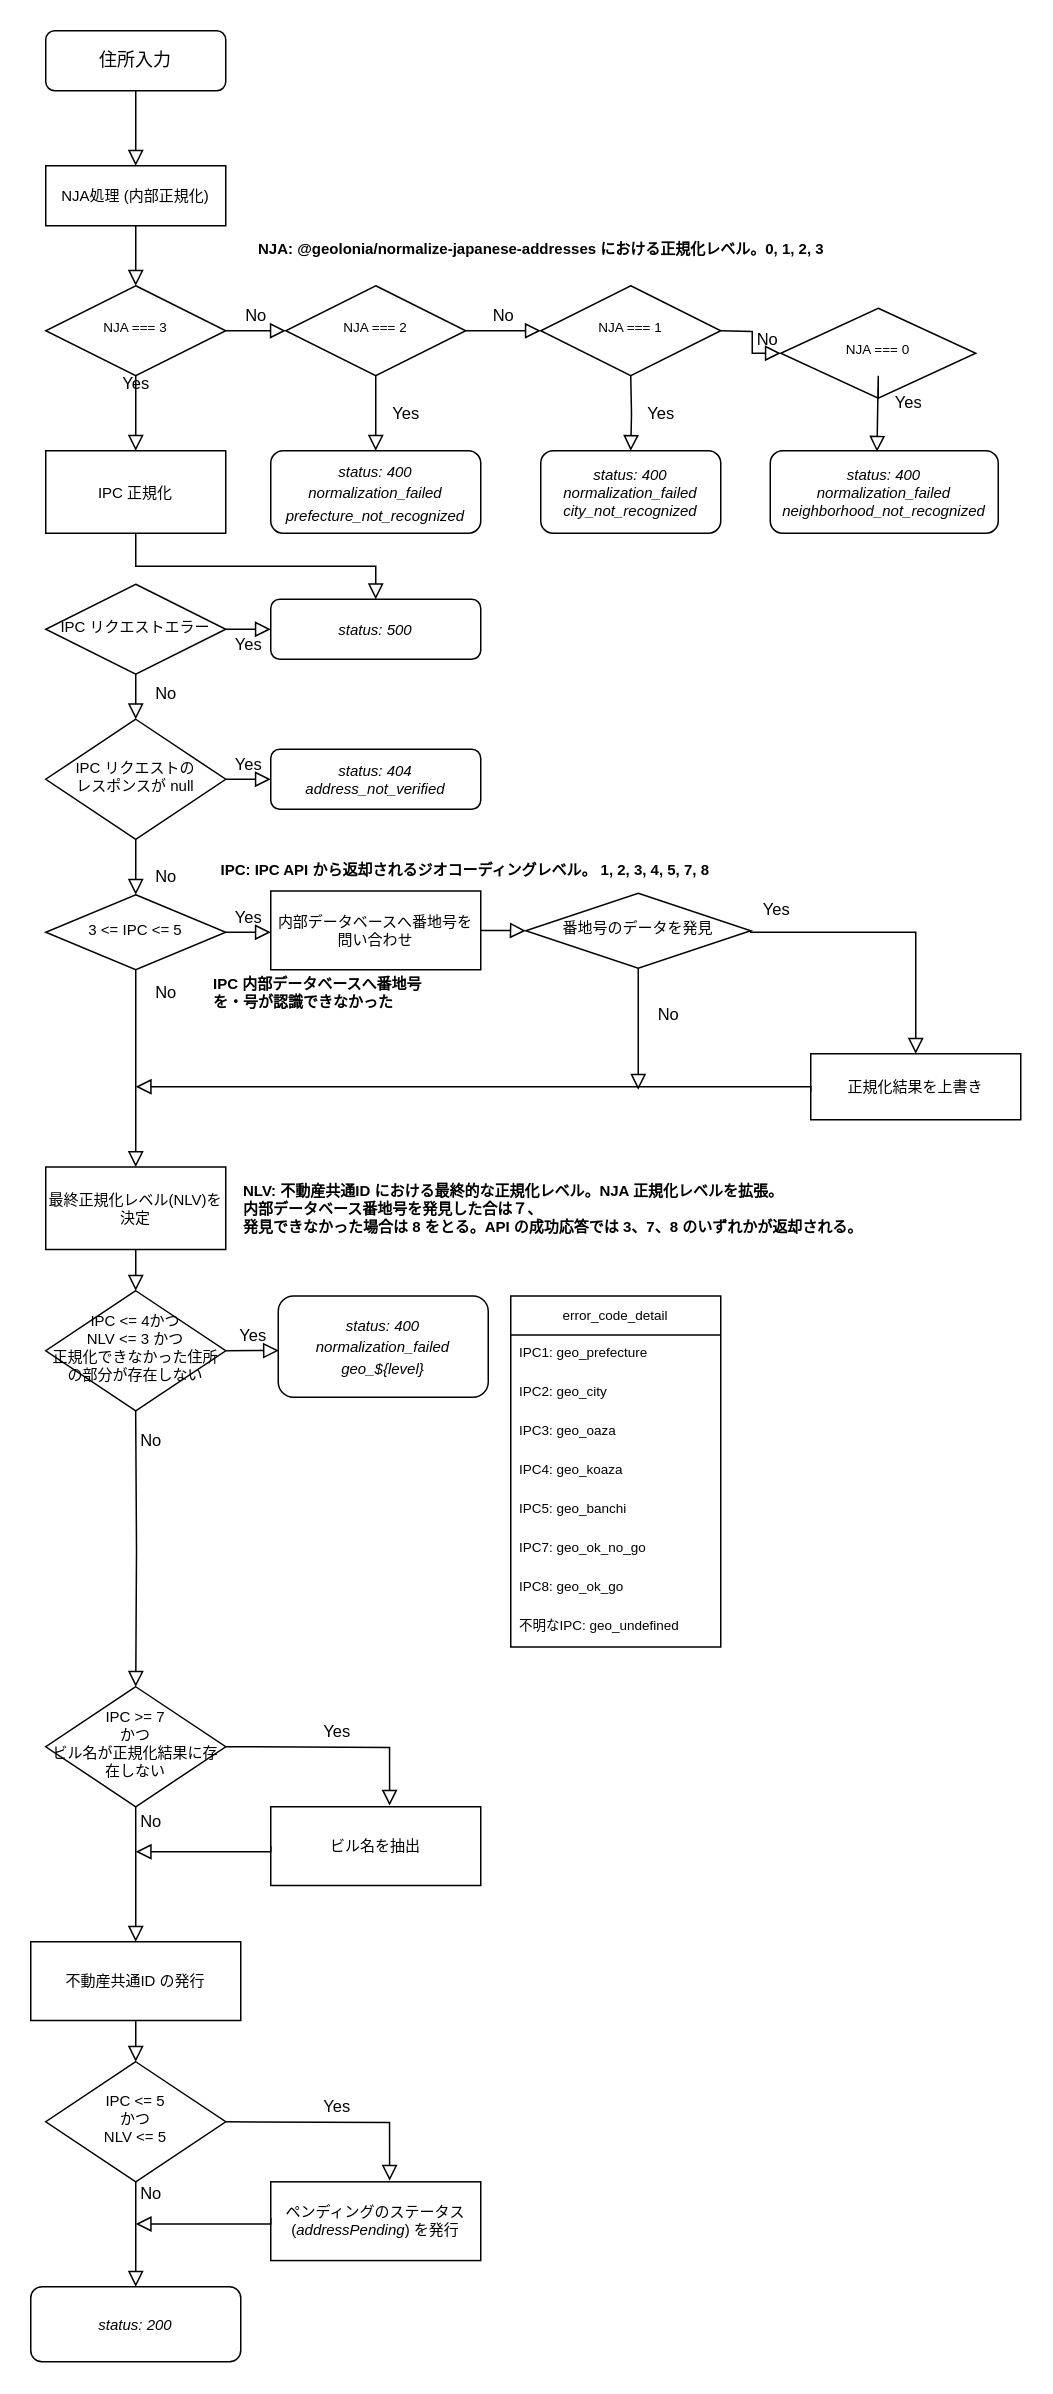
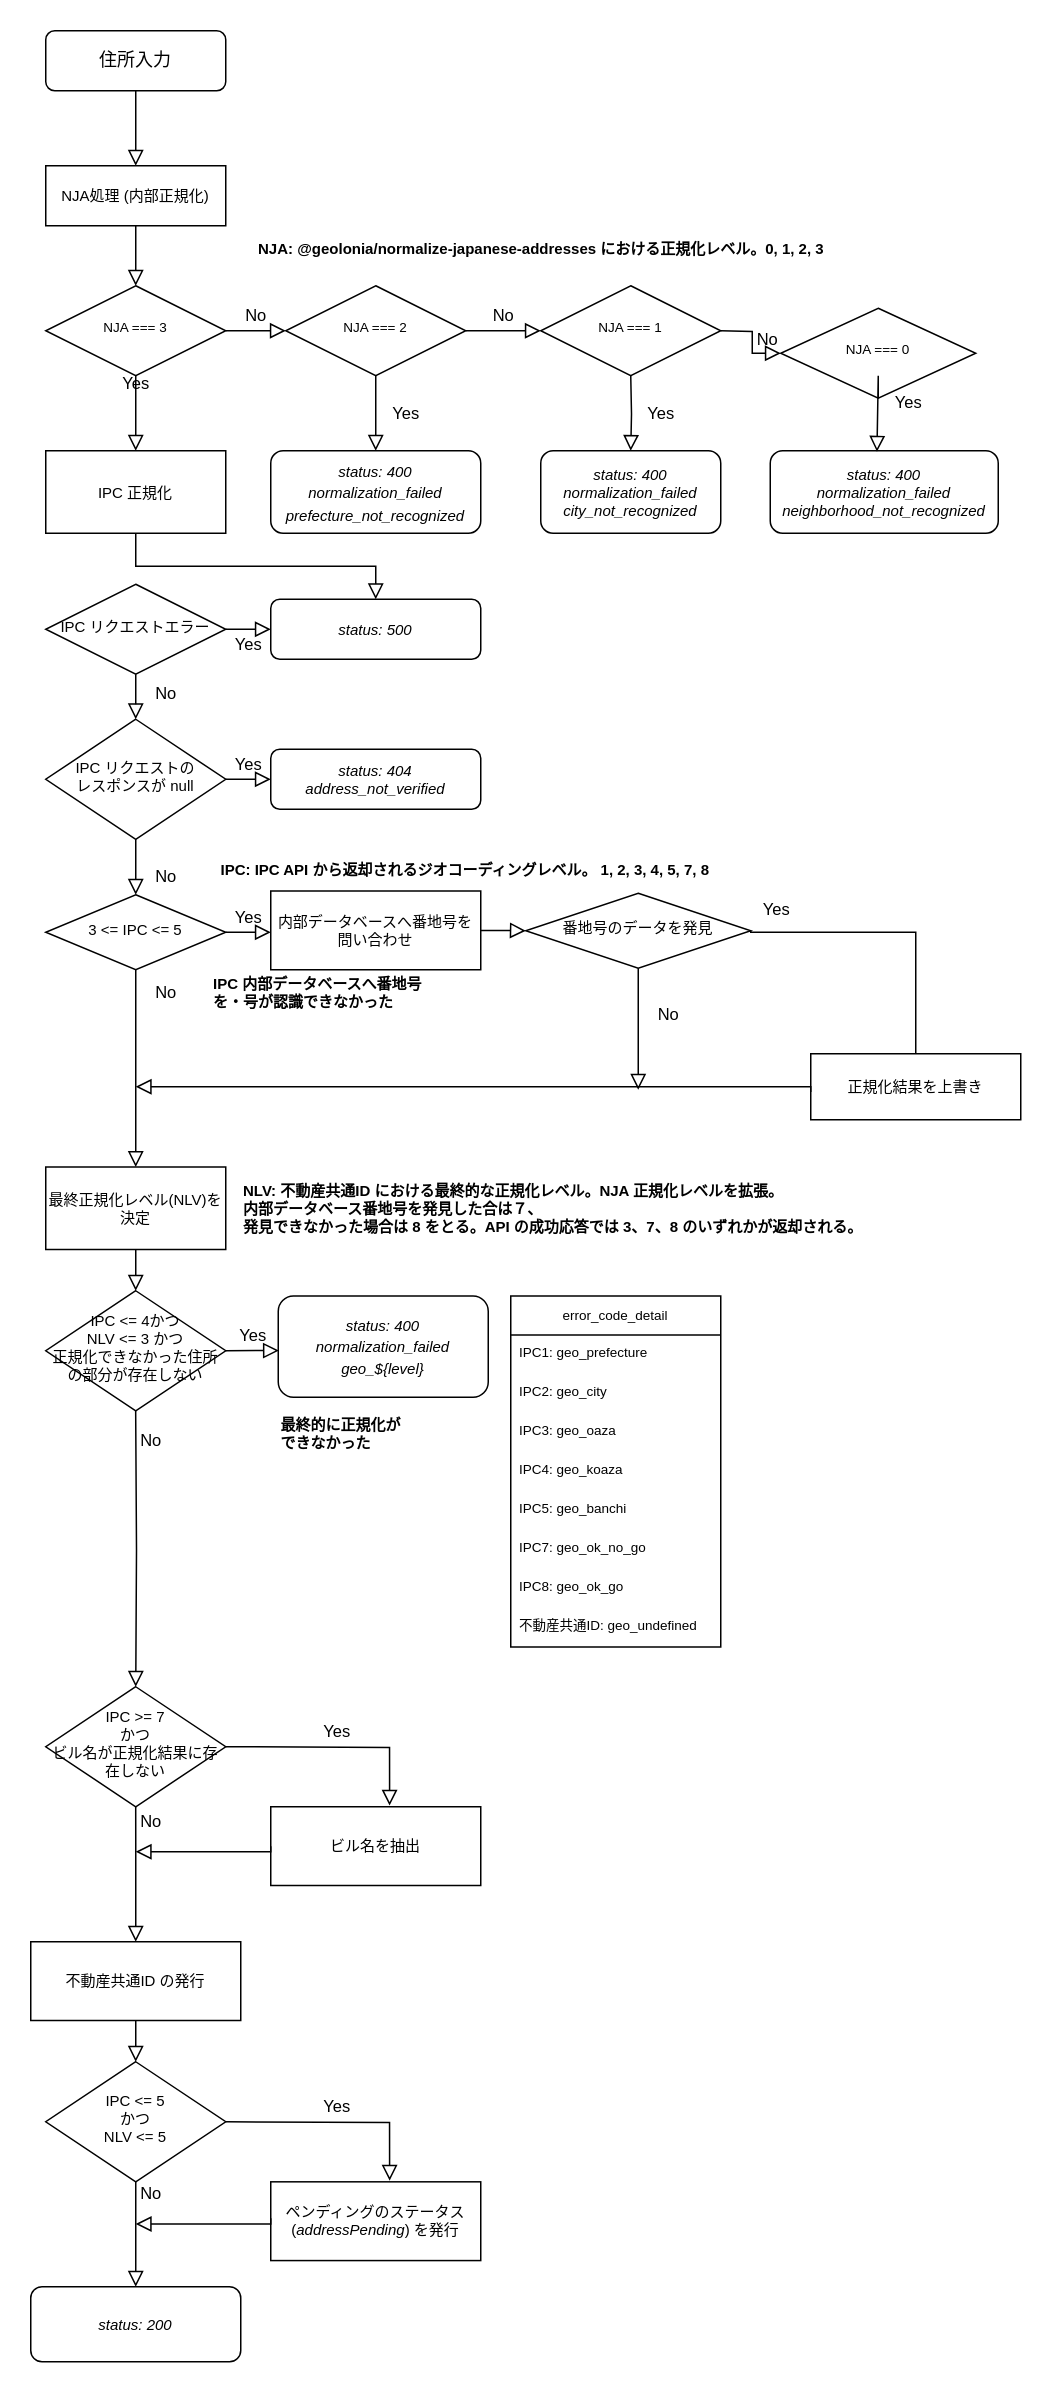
edge "番地号のデータを発見" -> "正規化結果を上書き": arrowhead block -> none
node "最終的に正規化が できなかった": added
node "不明なIPC: geo_undefined": label "不明なIPC: geo_undefined" -> "不動産共通ID: geo_undefined"
